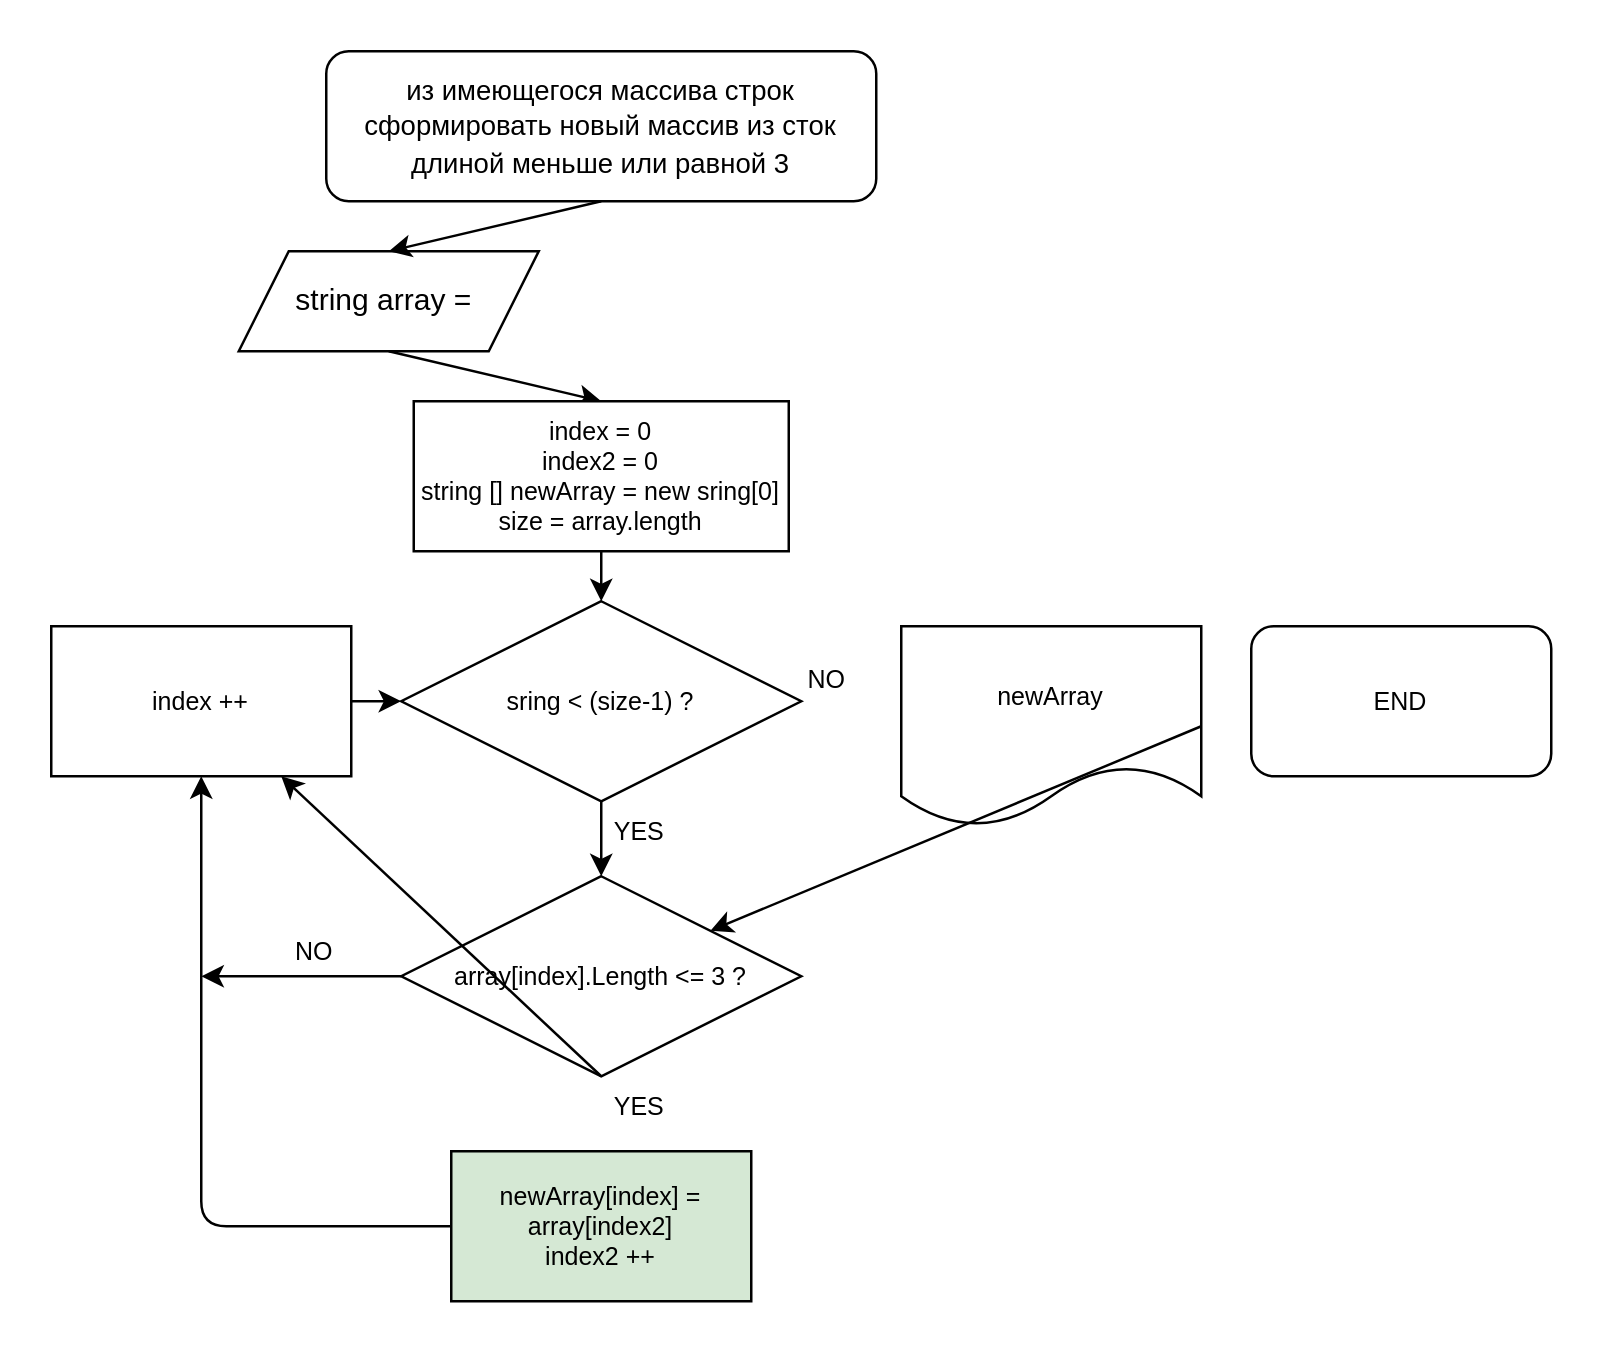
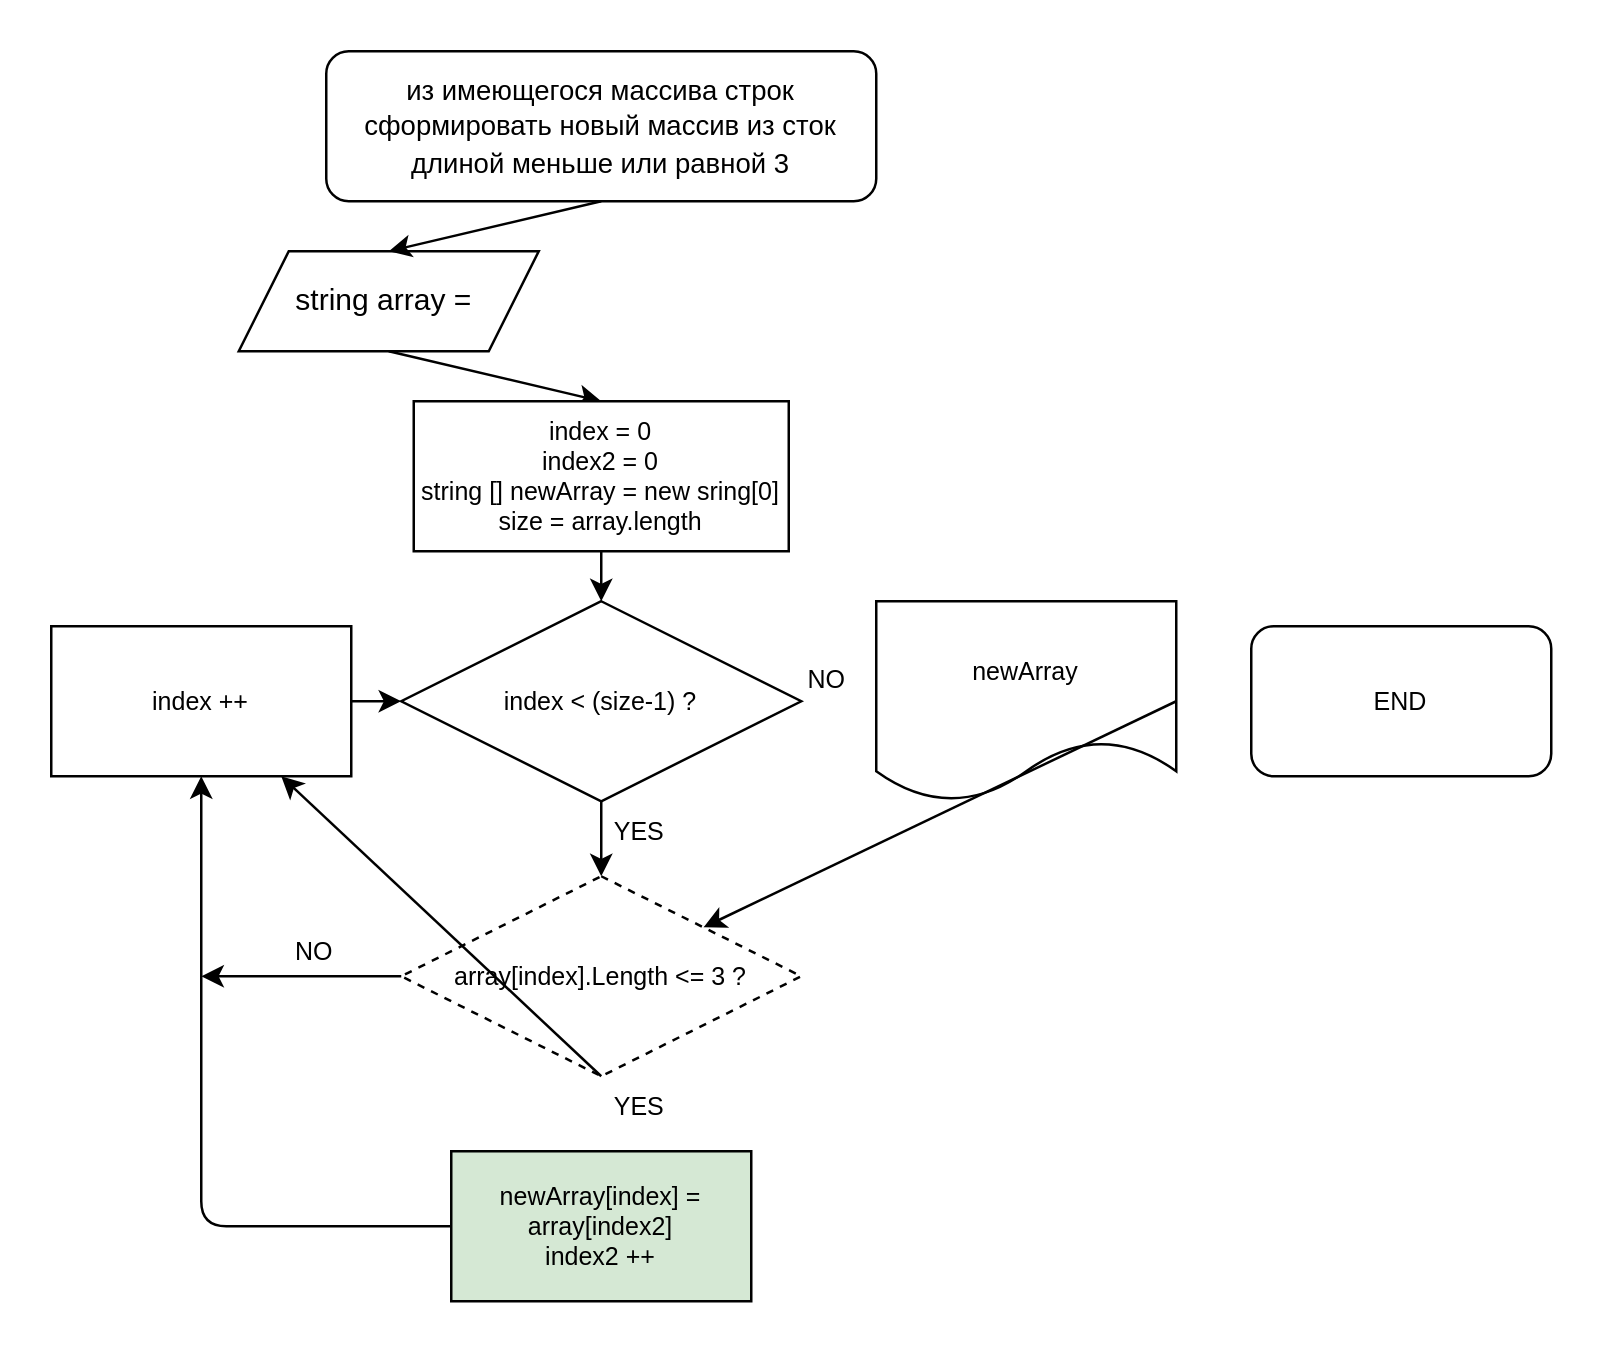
node "sring < (size-1) ?": label "sring < (size-1) ?" -> "index < (size-1) ?"
node "newArray": moved (1051, 726) -> (1026, 701)
node "array[index].Length <= 3 ?": style solid -> dashed
